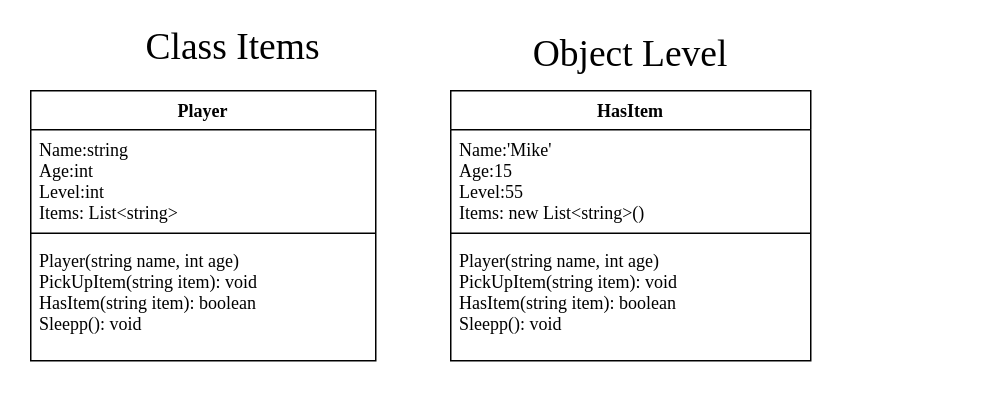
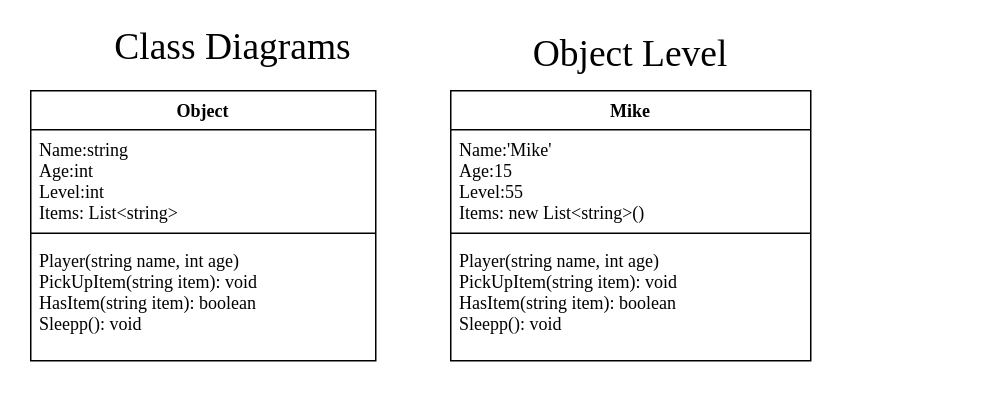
node "Class Items": label "Class Items" -> "Class Diagrams"
node "Player": label "Player" -> "Object"
node "HasItem": label "HasItem" -> "Mike"
